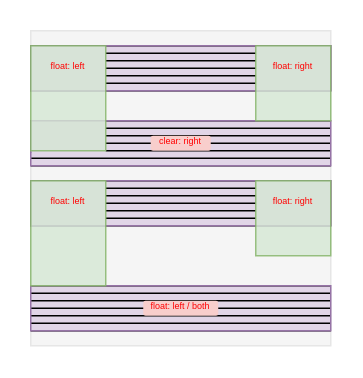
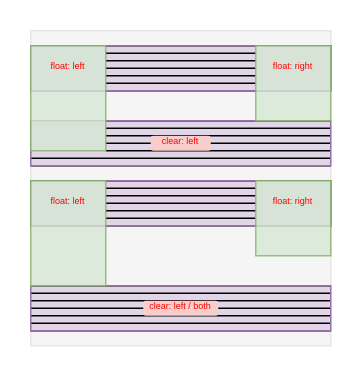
node "clear: right": label "clear: right" -> "clear: left"
node "float: left / both": label "float: left / both" -> "clear: left / both"
